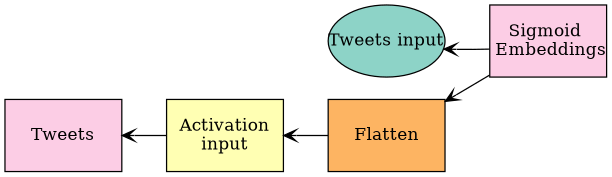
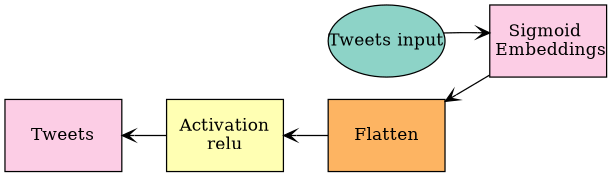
edge "Sigmoid Embeddings" -> "Tweets input": reversed
node "Activation input": label "Activation input" -> "Activation relu"
